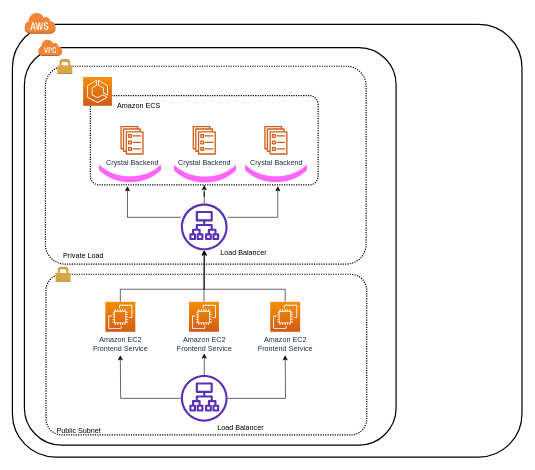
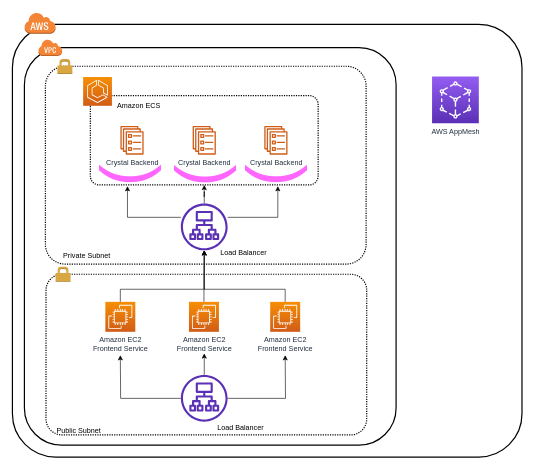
node "AWS AppMesh": added
node "Private Load": label "Private Load" -> "Private Subnet"
